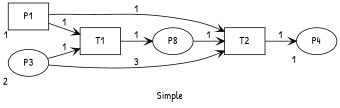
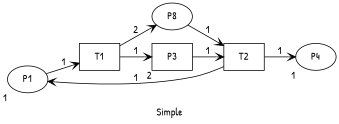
edge "P1 1" -> "T2": reversed
node "P1 1": shape box -> ellipse
edge "T1" -> "P8": label "1" -> "2"
edge "P3 2" -> "T1": reversed
node "P3 2": shape ellipse -> box
edge "P3 2" -> "T2": label "3" -> "1"
